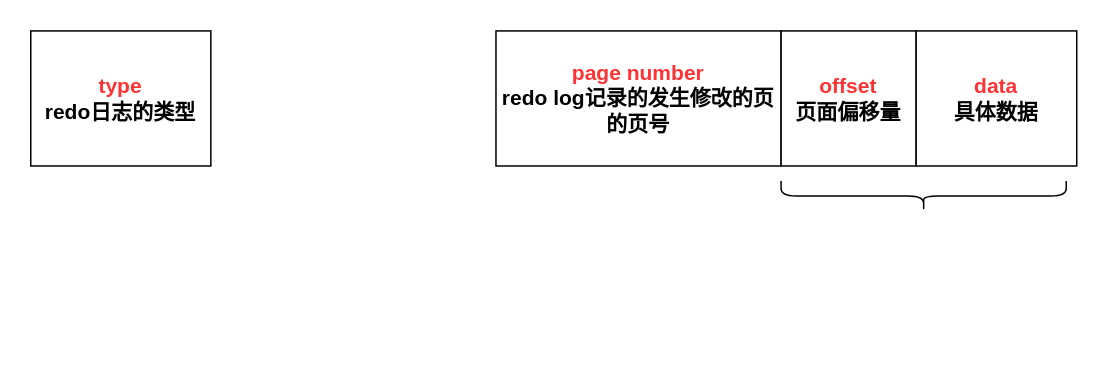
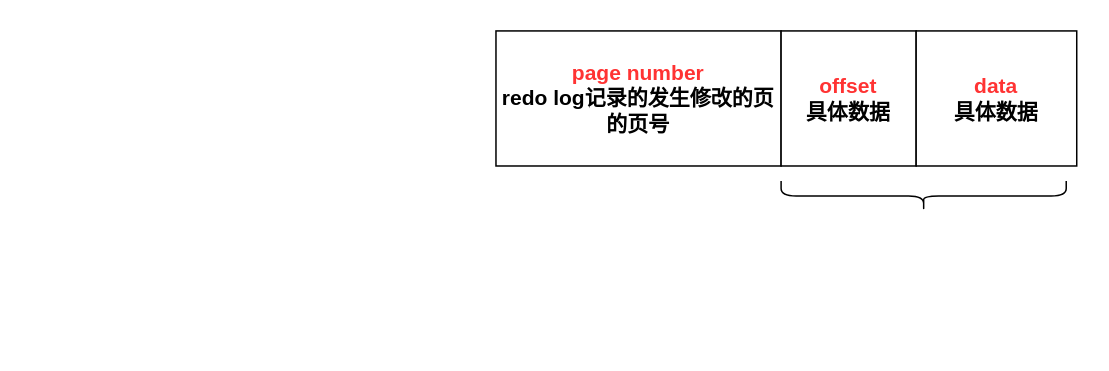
node "type redo日志的类型": removed
node "offset 页面偏移量": label "offset 页面偏移量" -> "offset 具体数据"
